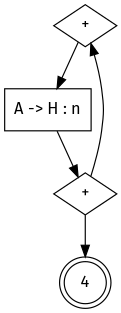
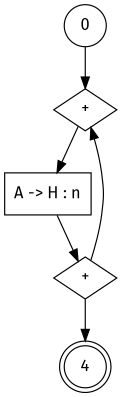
node "0": added
